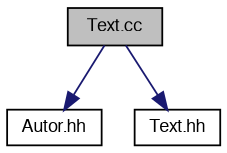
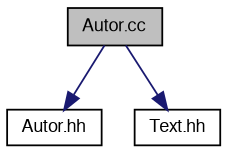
node "Text.cc": label "Text.cc" -> "Autor.cc"
